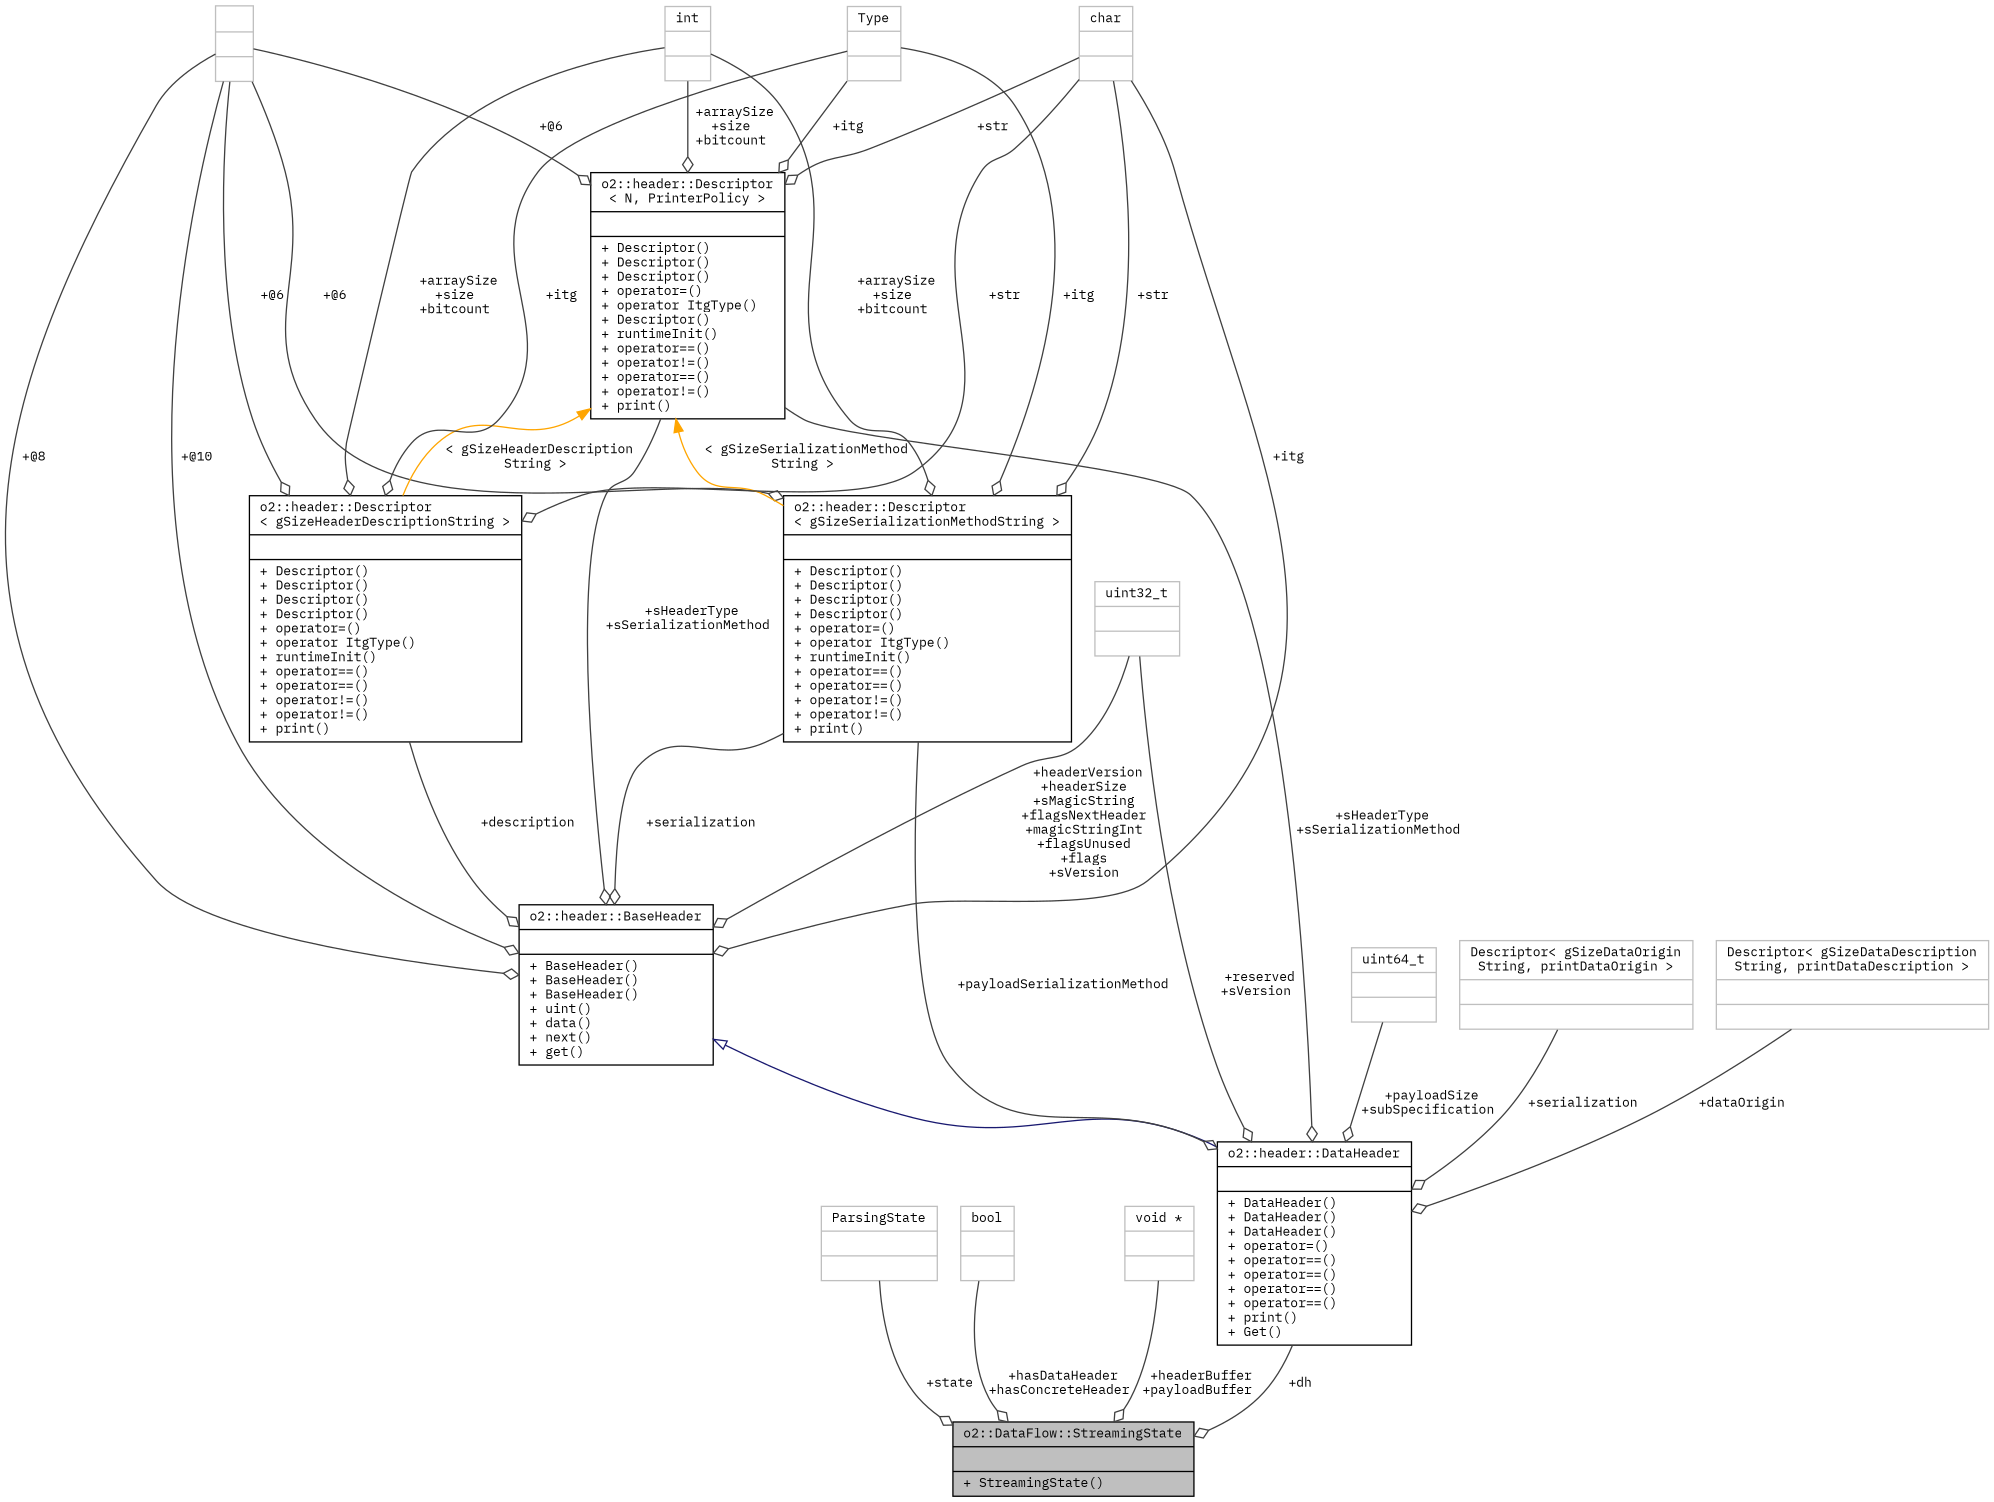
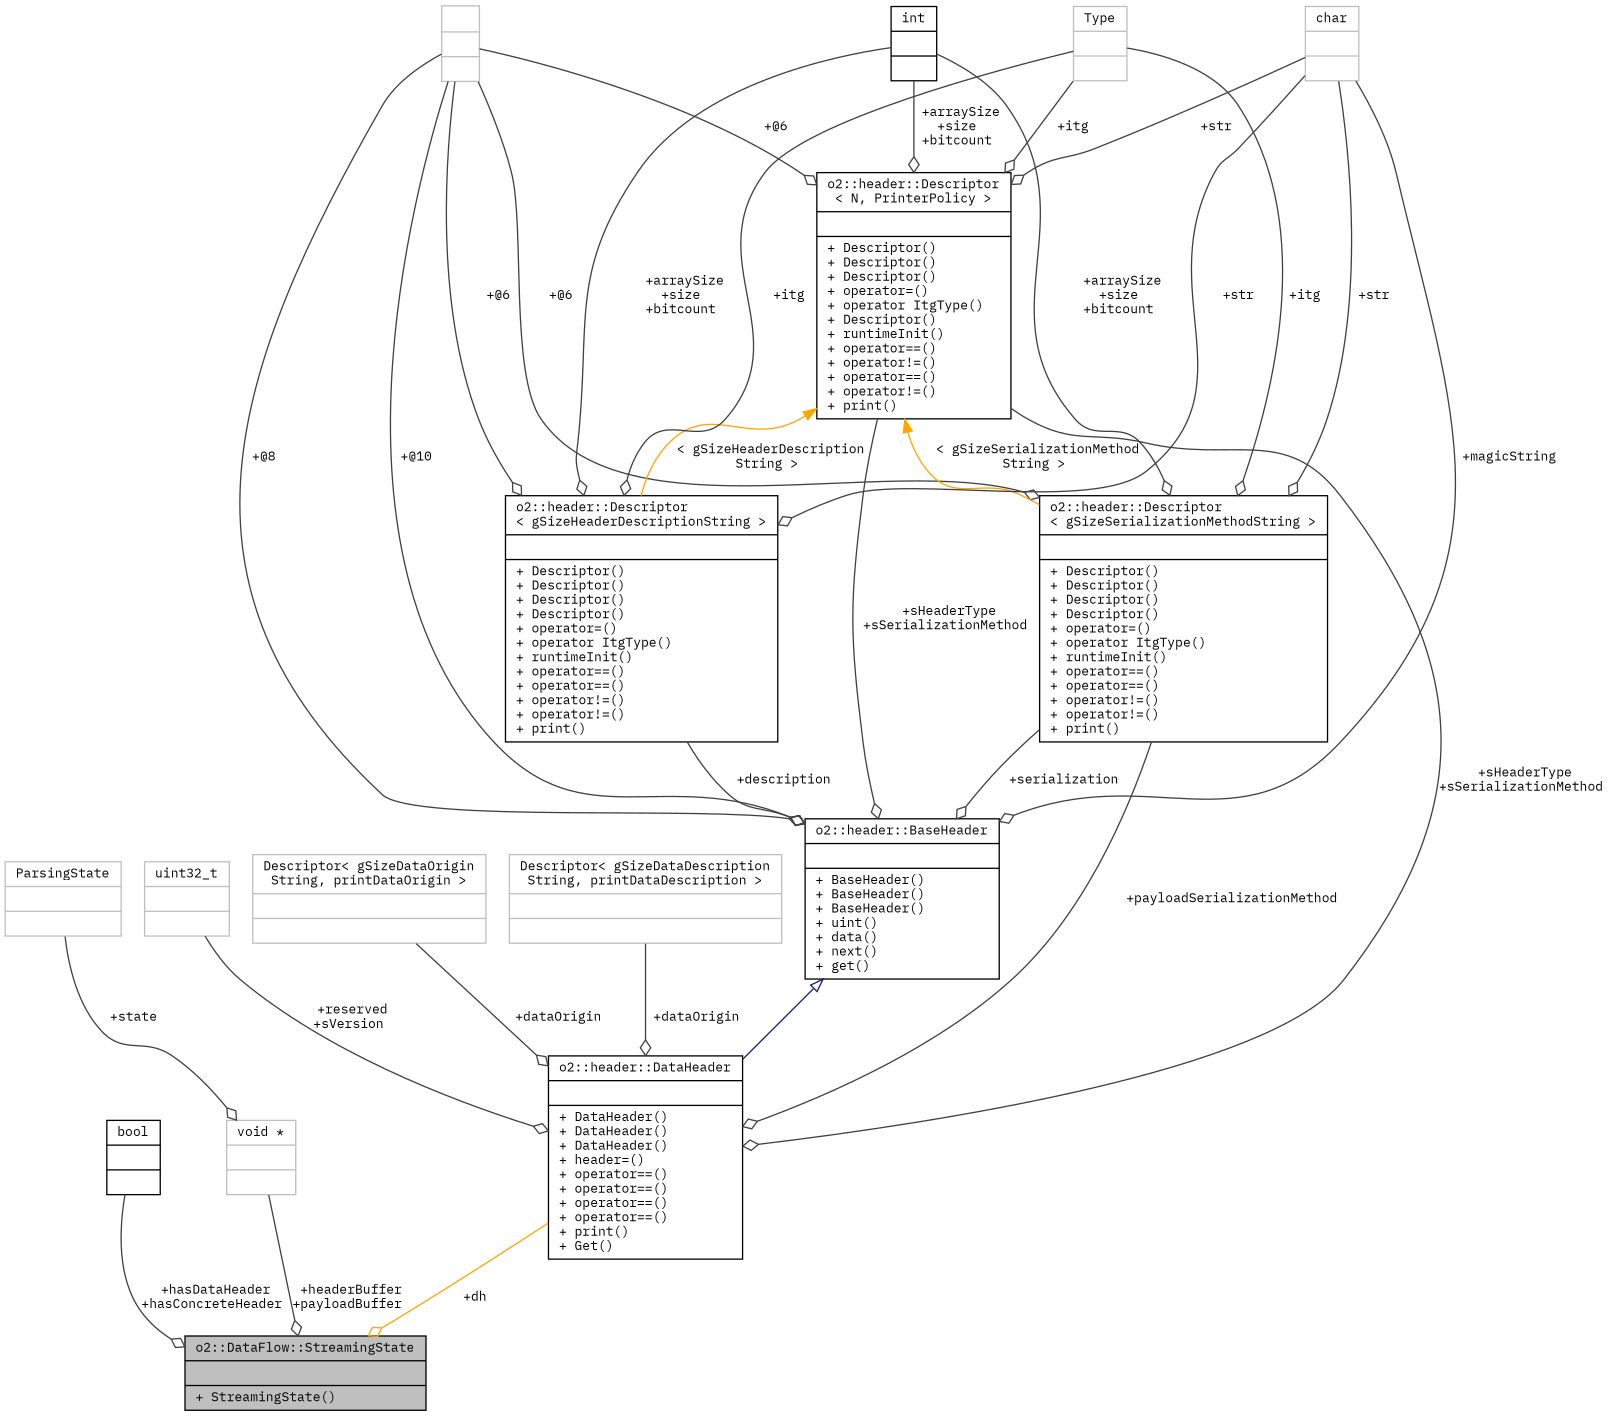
node "int": color grey75 -> black
edge "char" -> "o2::header::BaseHeader": label " +itg" -> " +magicString"
edge "uint32_t" -> "o2::header::BaseHeader": removed, label "+headerVersion +headerSize +sMagicString +flagsNextHeader +magicStringInt +flagsUnused +flags +sVersion"
node "uint64_t": removed
edge "Descriptor< gSizeDataOrigin" -> "o2::header::DataHeader": label " +serialization" -> " +dataOrigin"
node "bool": color grey75 -> black
node "o2::header::DataHeader": text "+ operator=()" -> "+ header=()"
edge "ParsingState" -> "o2::DataFlow::StreamingState": now "ParsingState" -> "void *"
edge "o2::header::DataHeader" -> "o2::DataFlow::StreamingState": color grey25 -> orange
